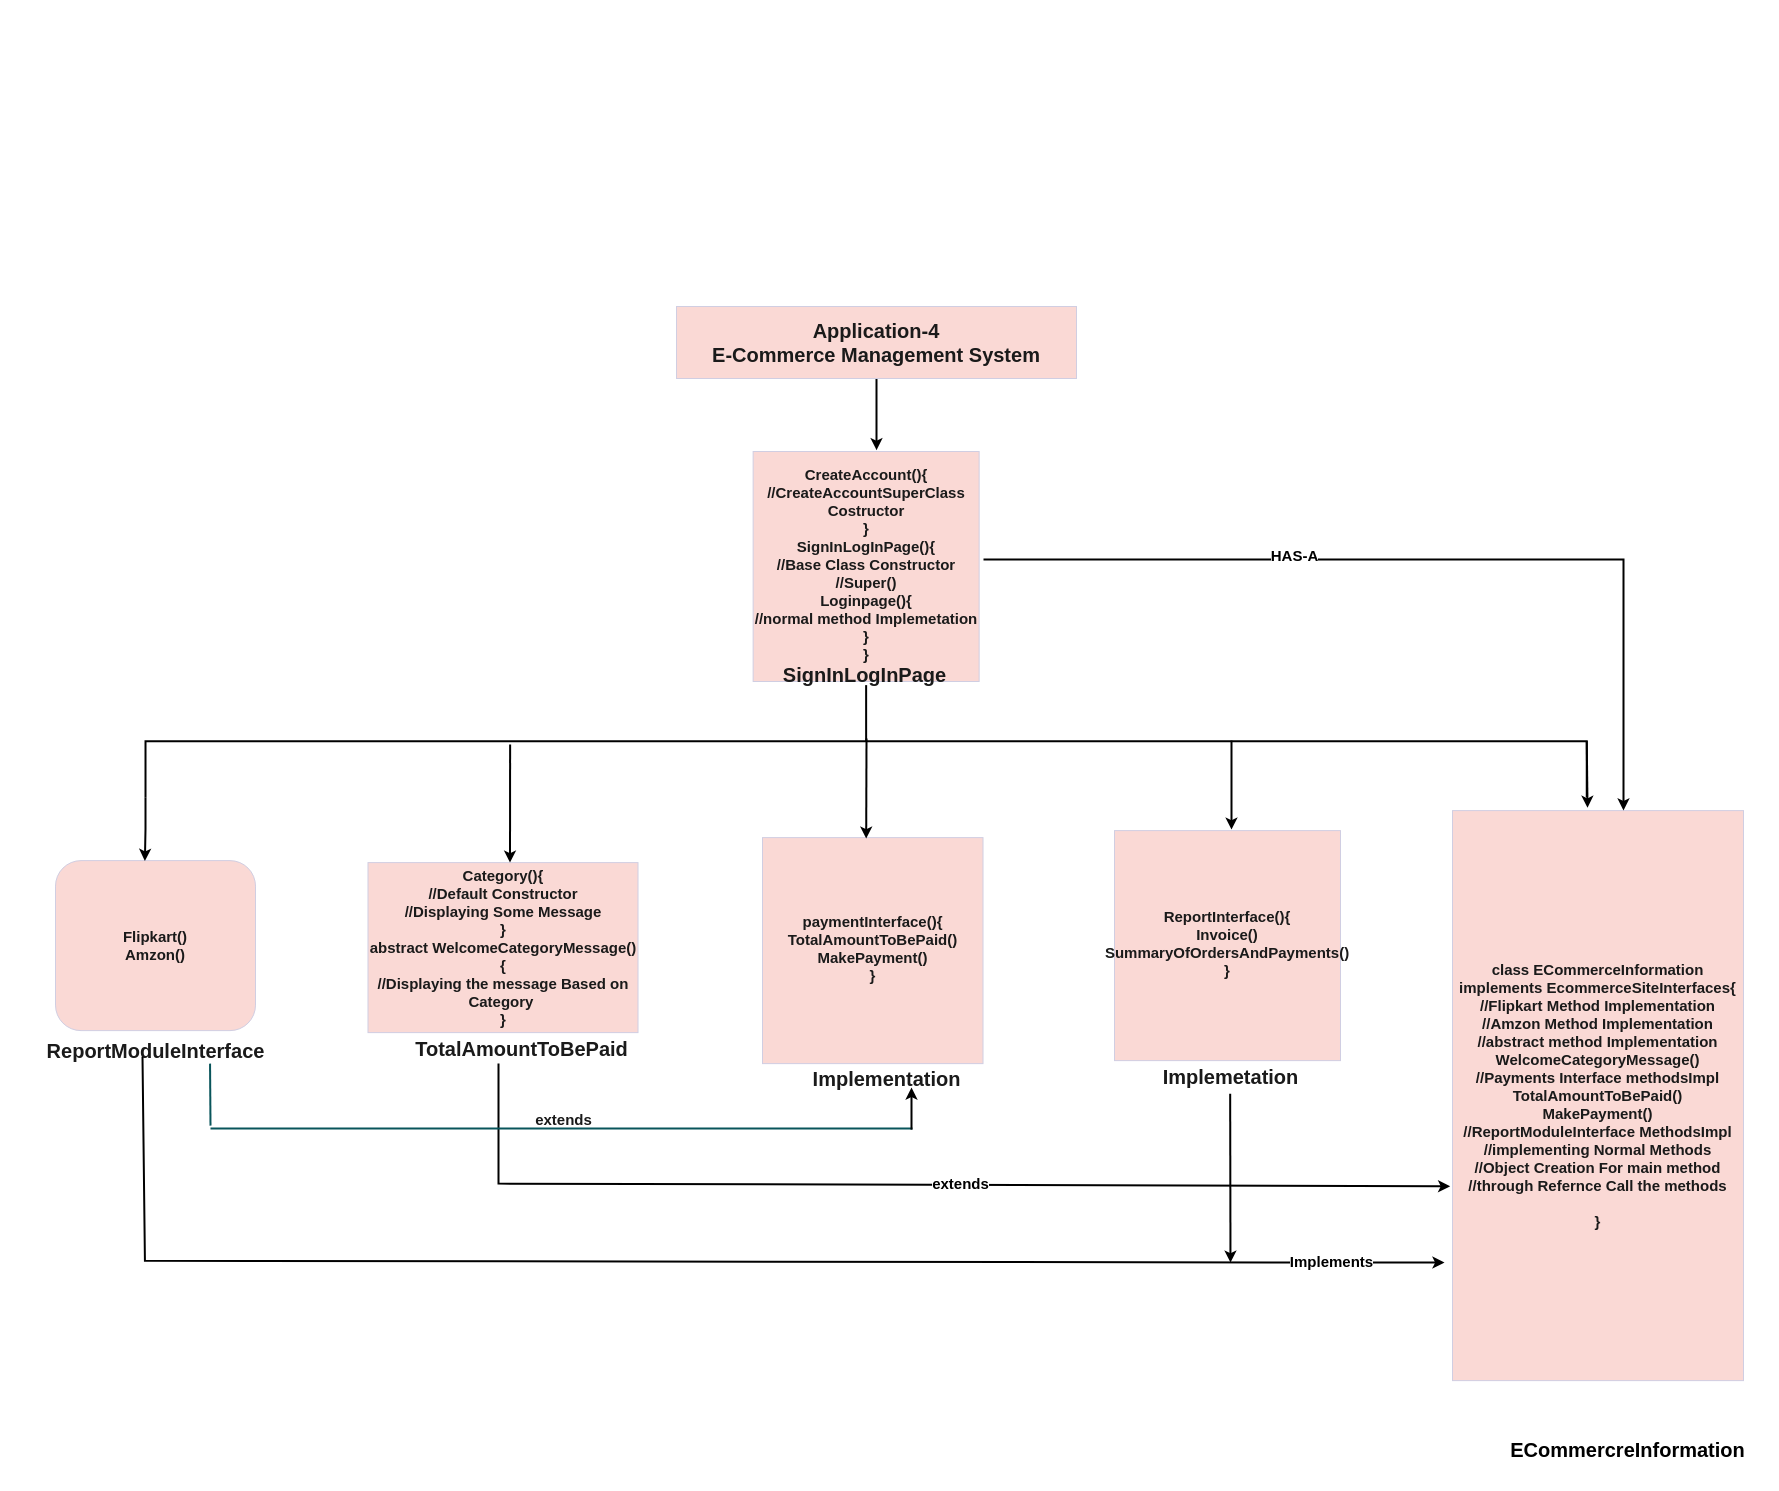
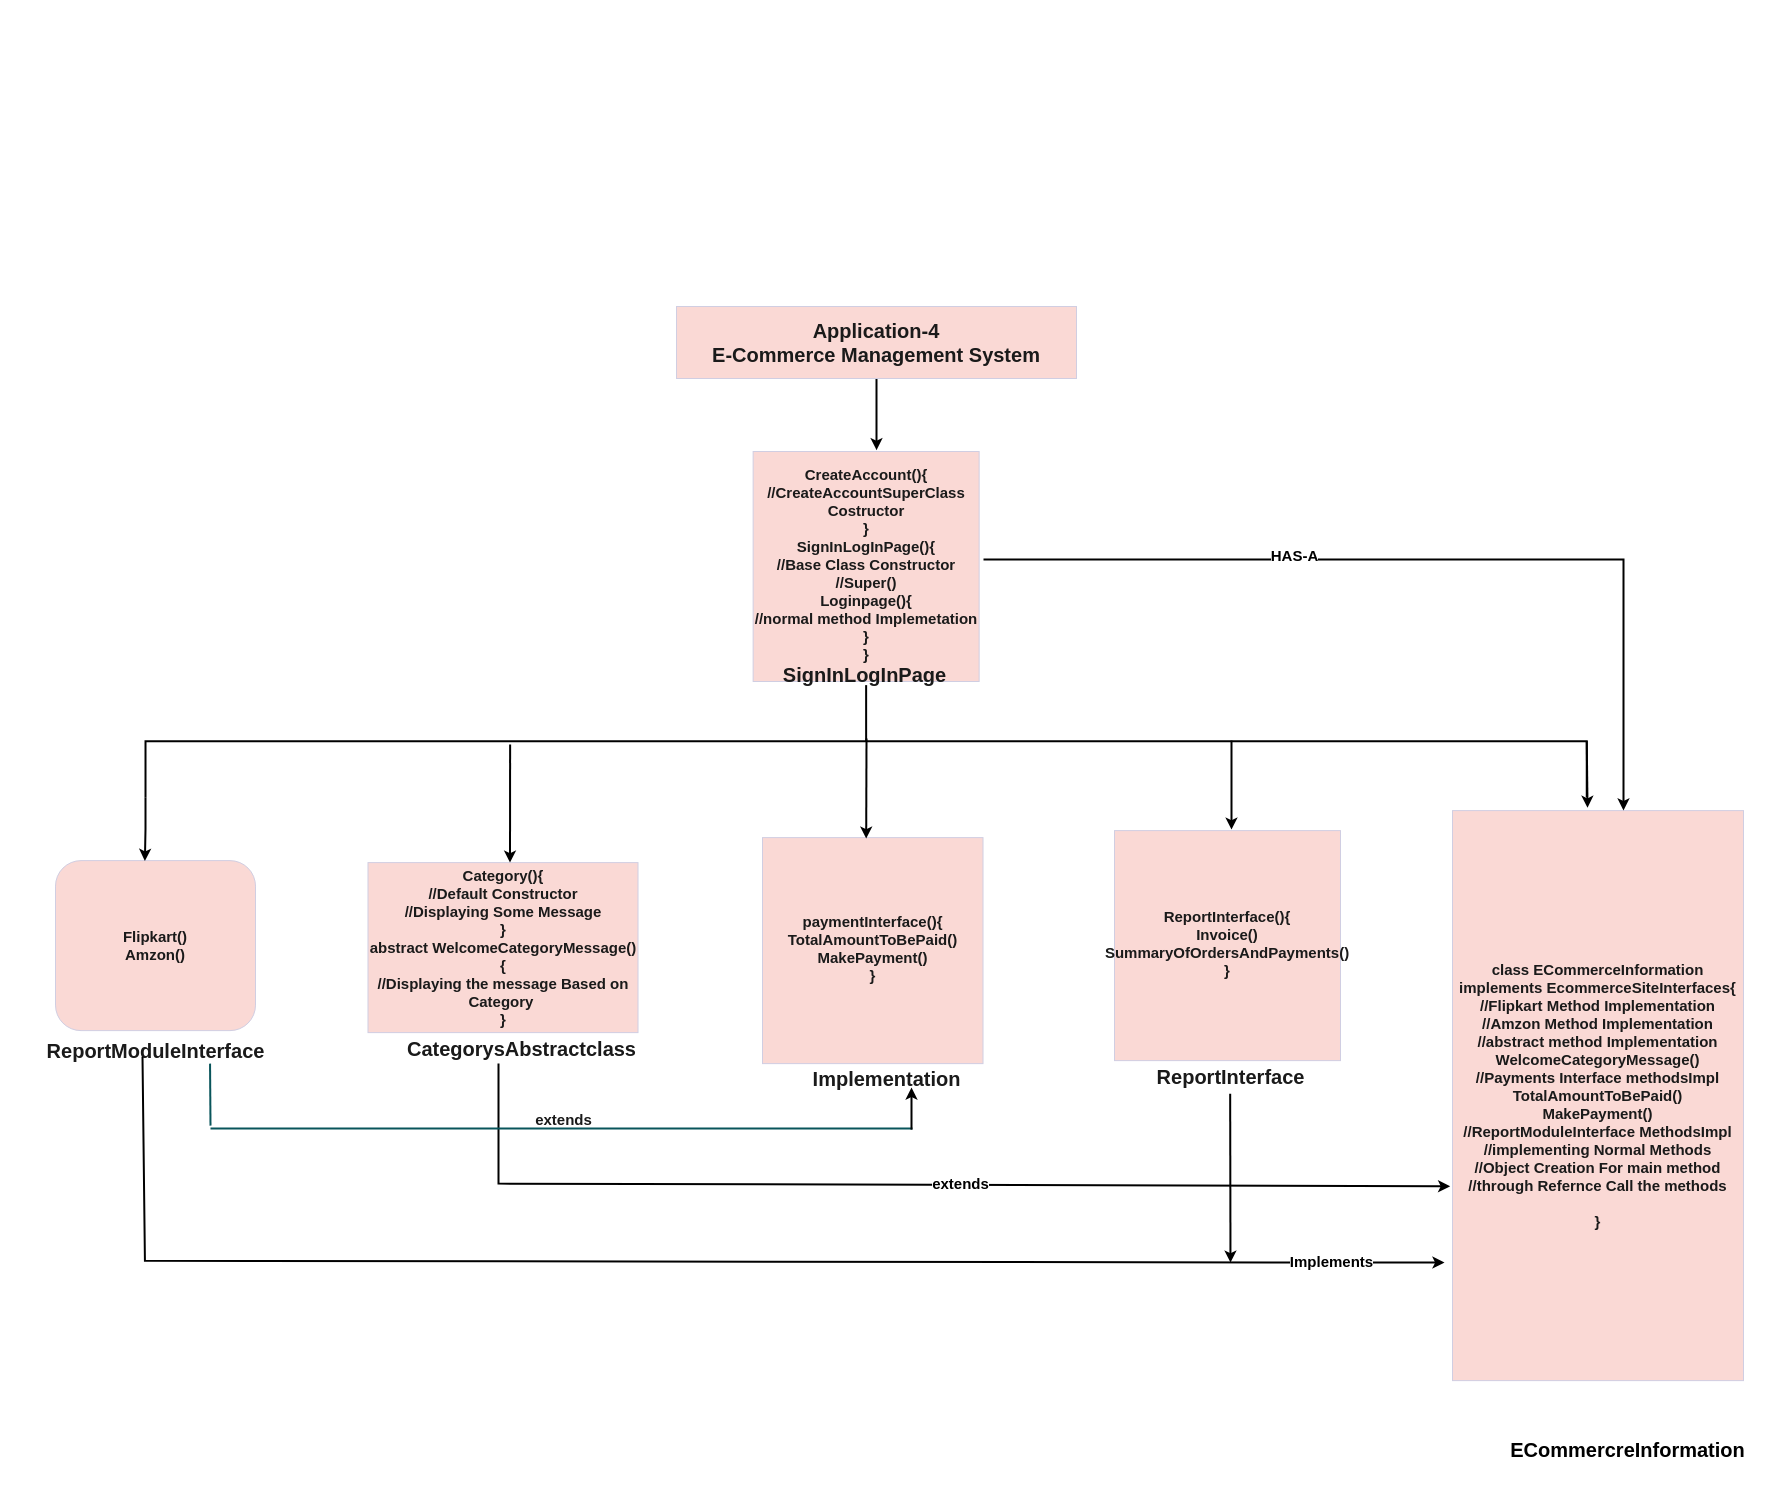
node "TotalAmountToBePaid": label "TotalAmountToBePaid" -> "CategorysAbstractclass"
node "Implemetation": label "Implemetation" -> "ReportInterface"
